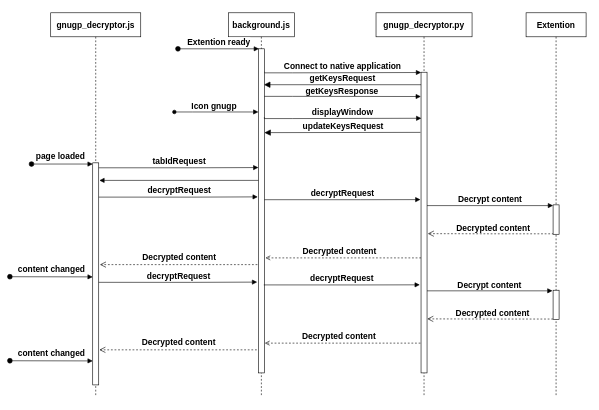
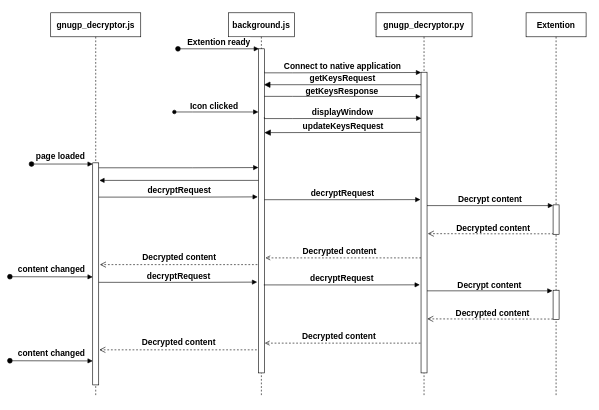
node "Icon gnugp": label "Icon gnugp" -> "Icon clicked"
node "tabIdRequest": removed
